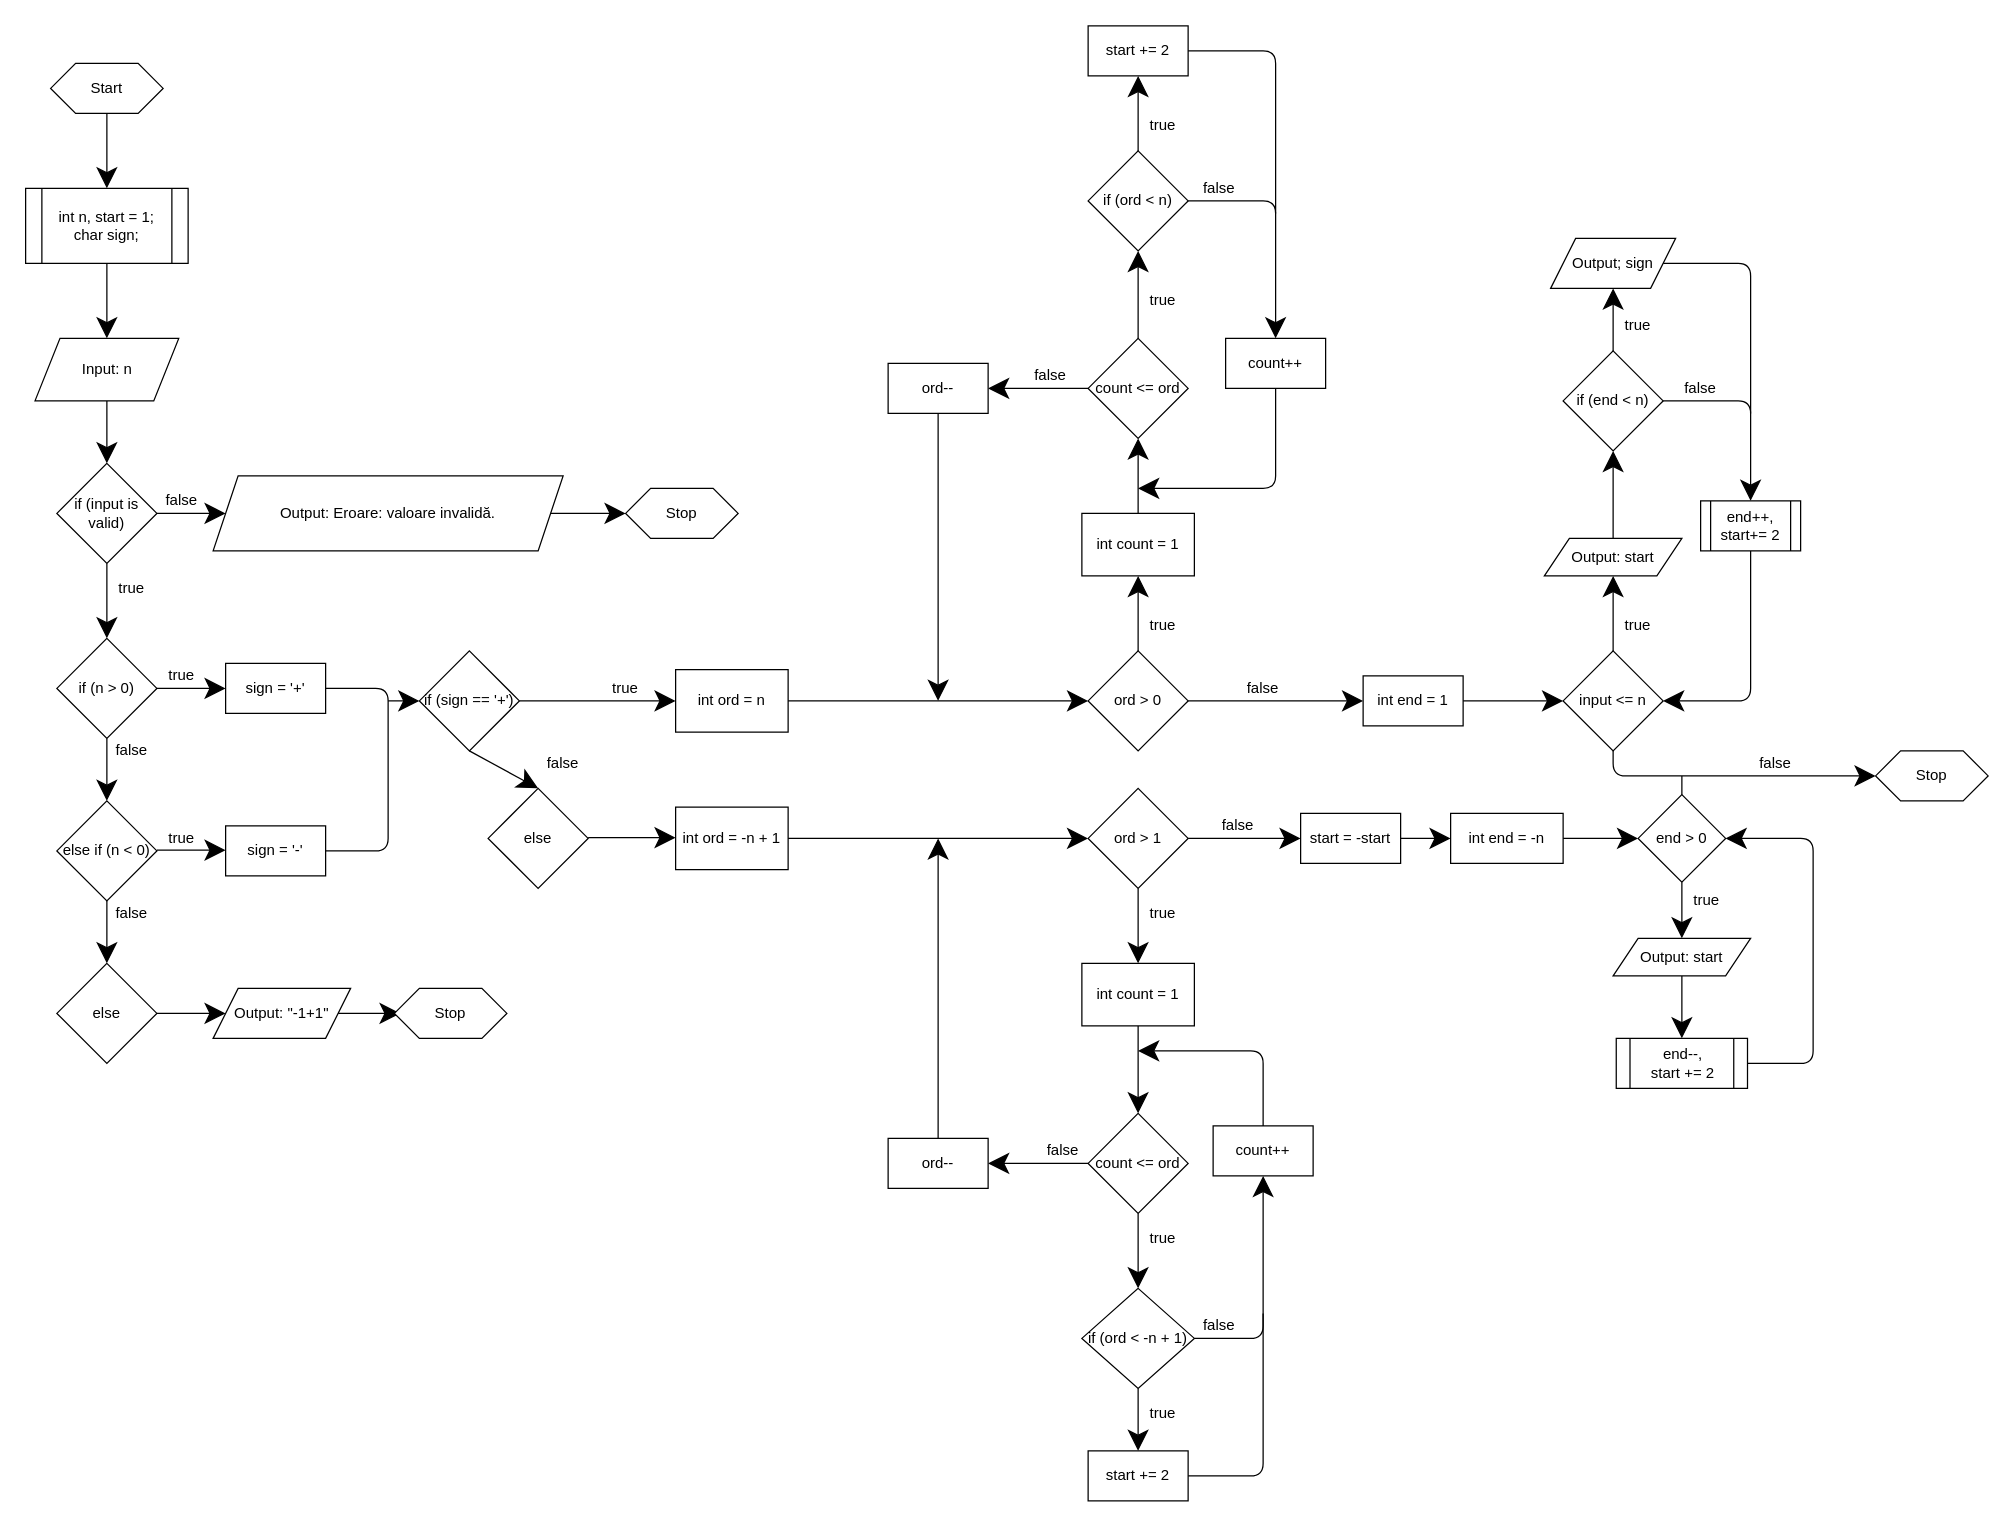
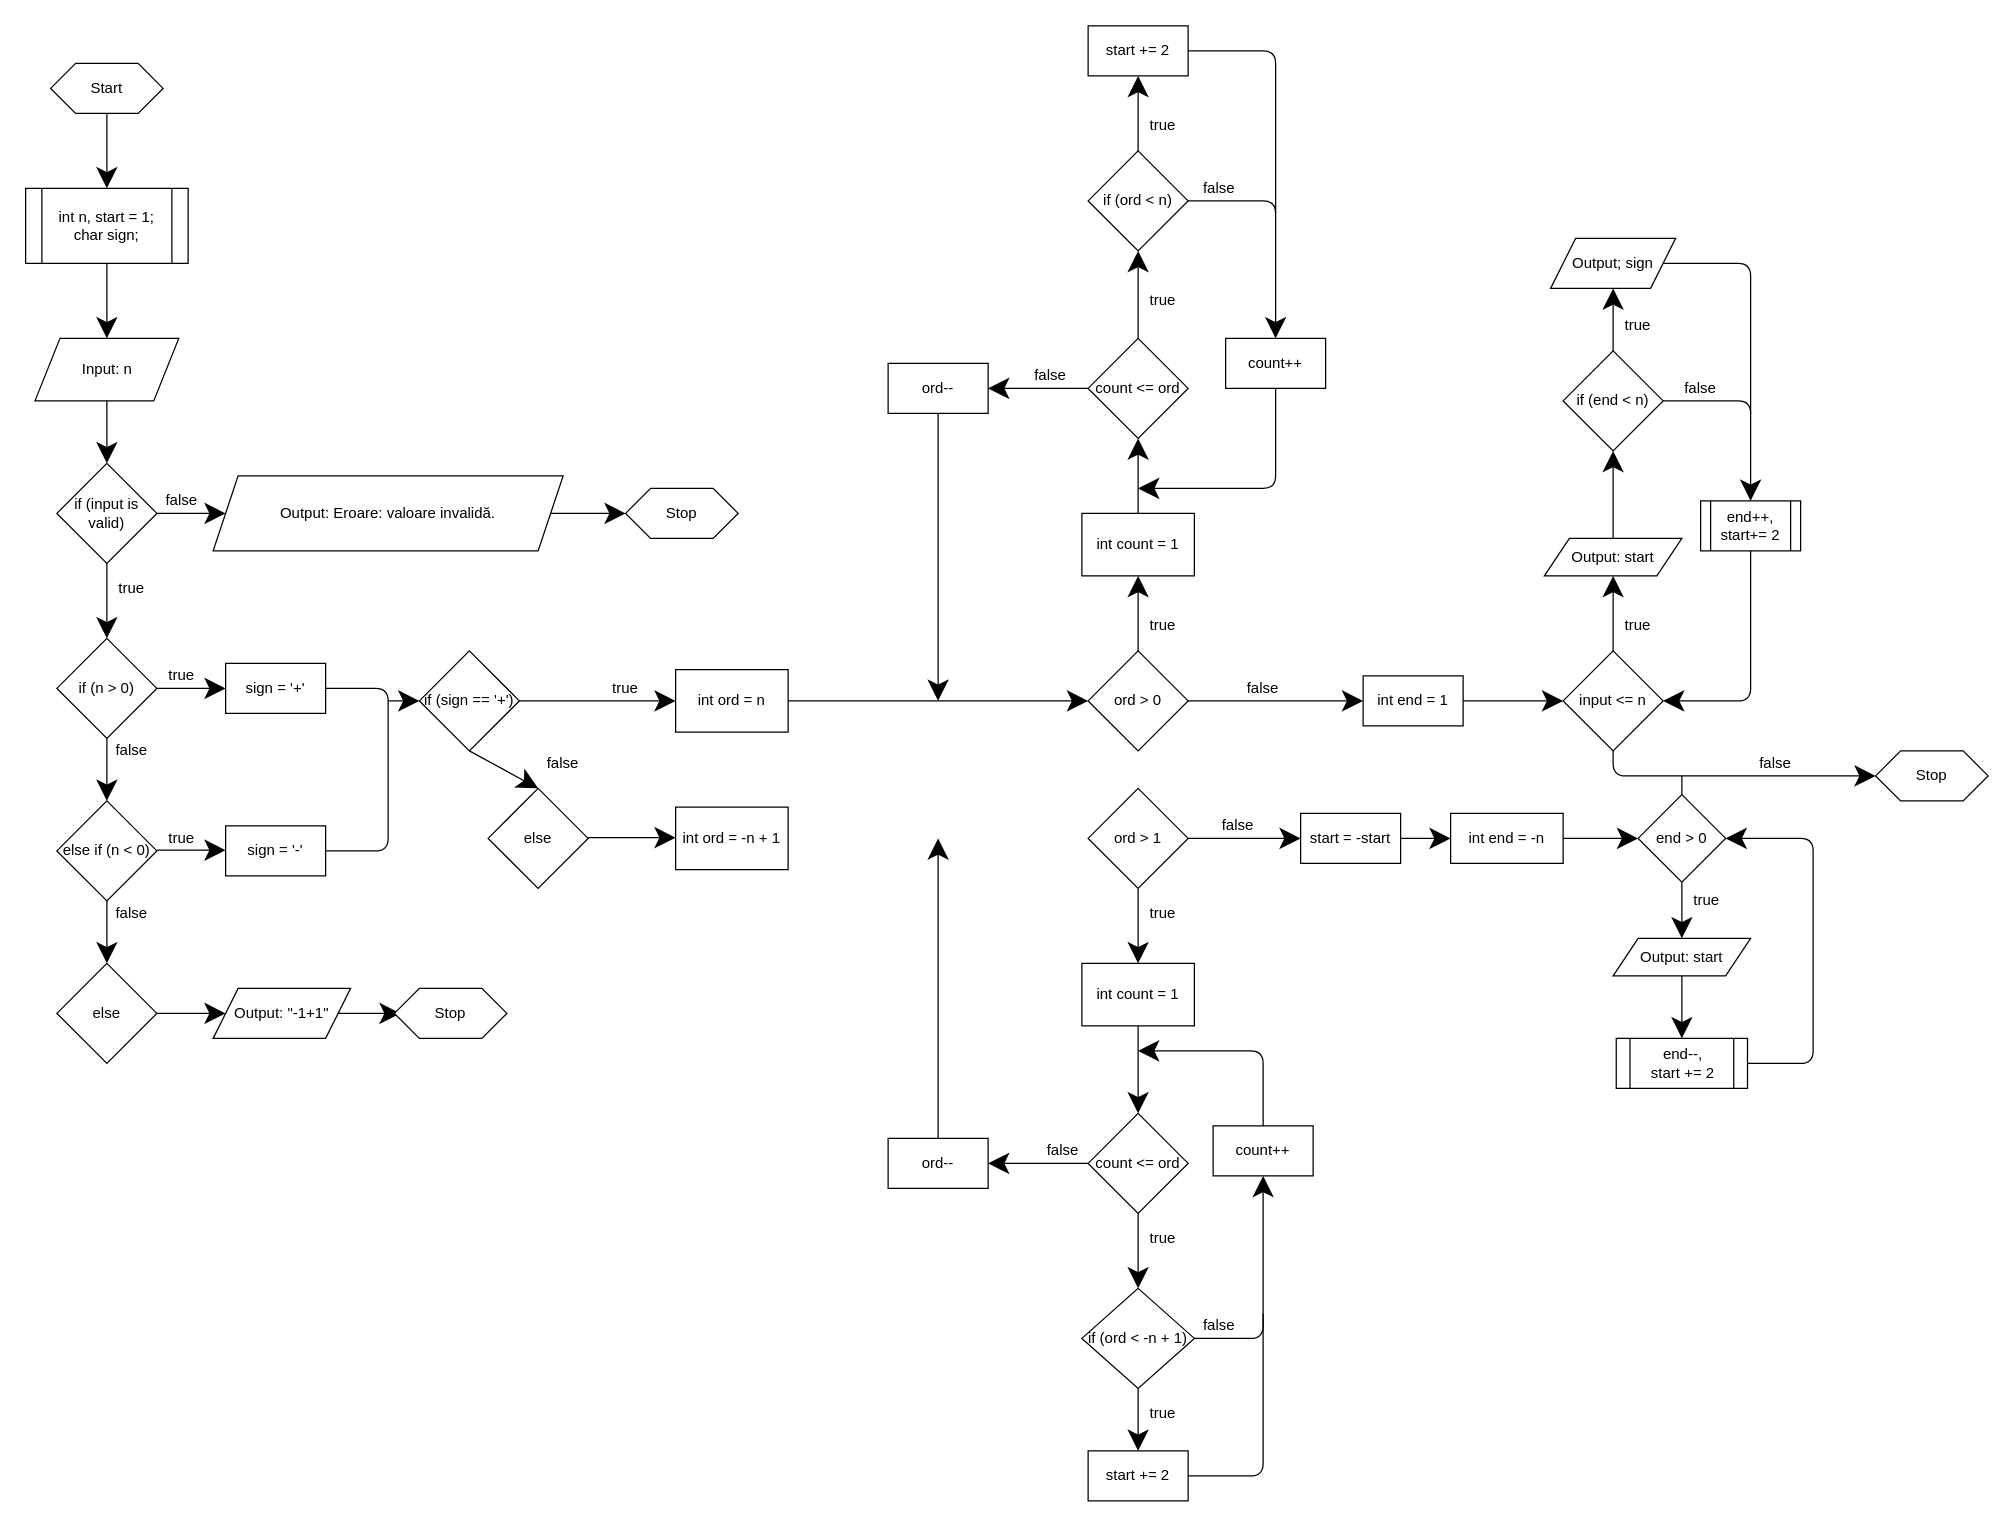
edge "int ord = -n + 1" -> "ord > 1": removed
